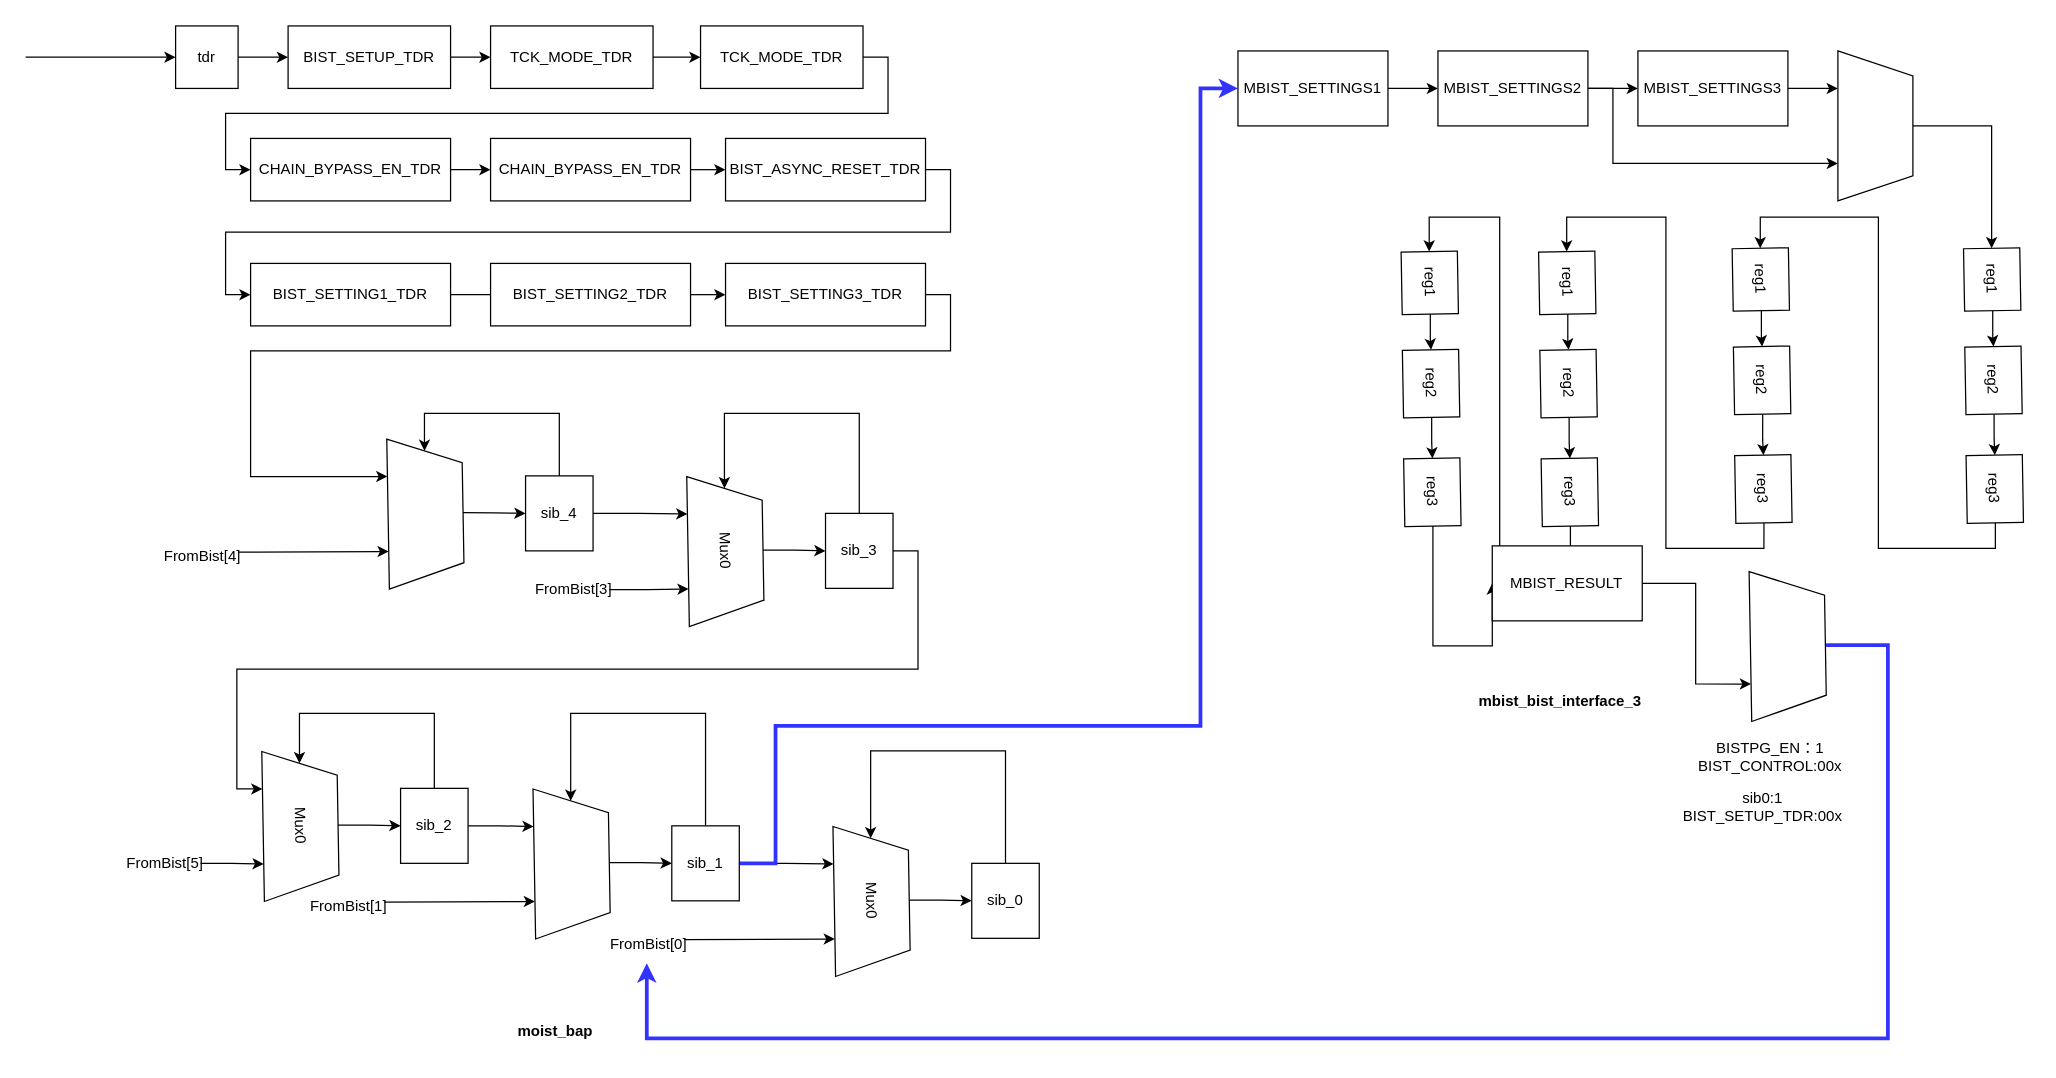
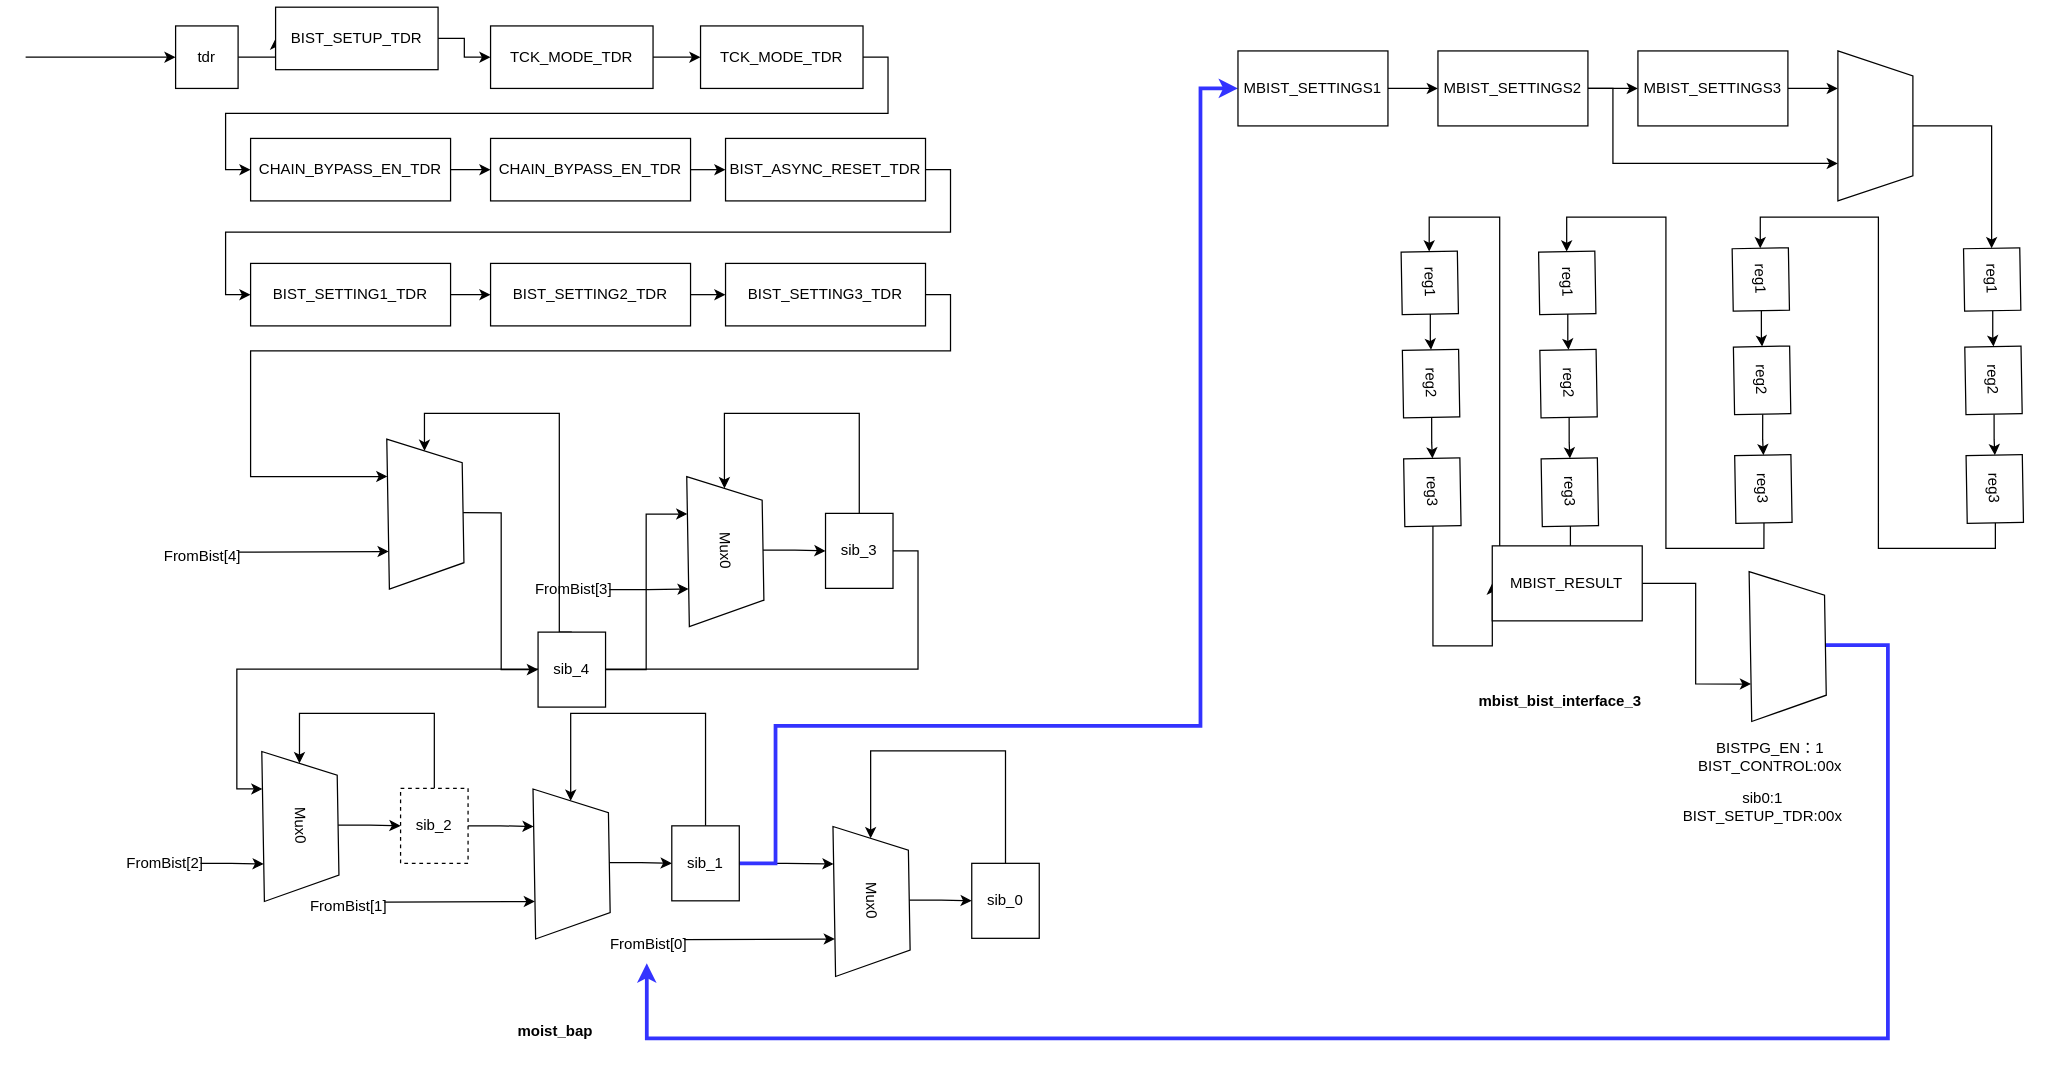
node "BIST_SETUP_TDR": moved (369, 57) -> (357, 38)
edge "BIST_SETTING1_TDR" -- "BIST_SETTING2_TDR": arrowhead none -> classic
node "sib_4": moved (559, 513) -> (572, 669)
node "sib_2": style solid -> dashed
node "FromBist[5]": label "FromBist[5]" -> "FromBist[2]"
